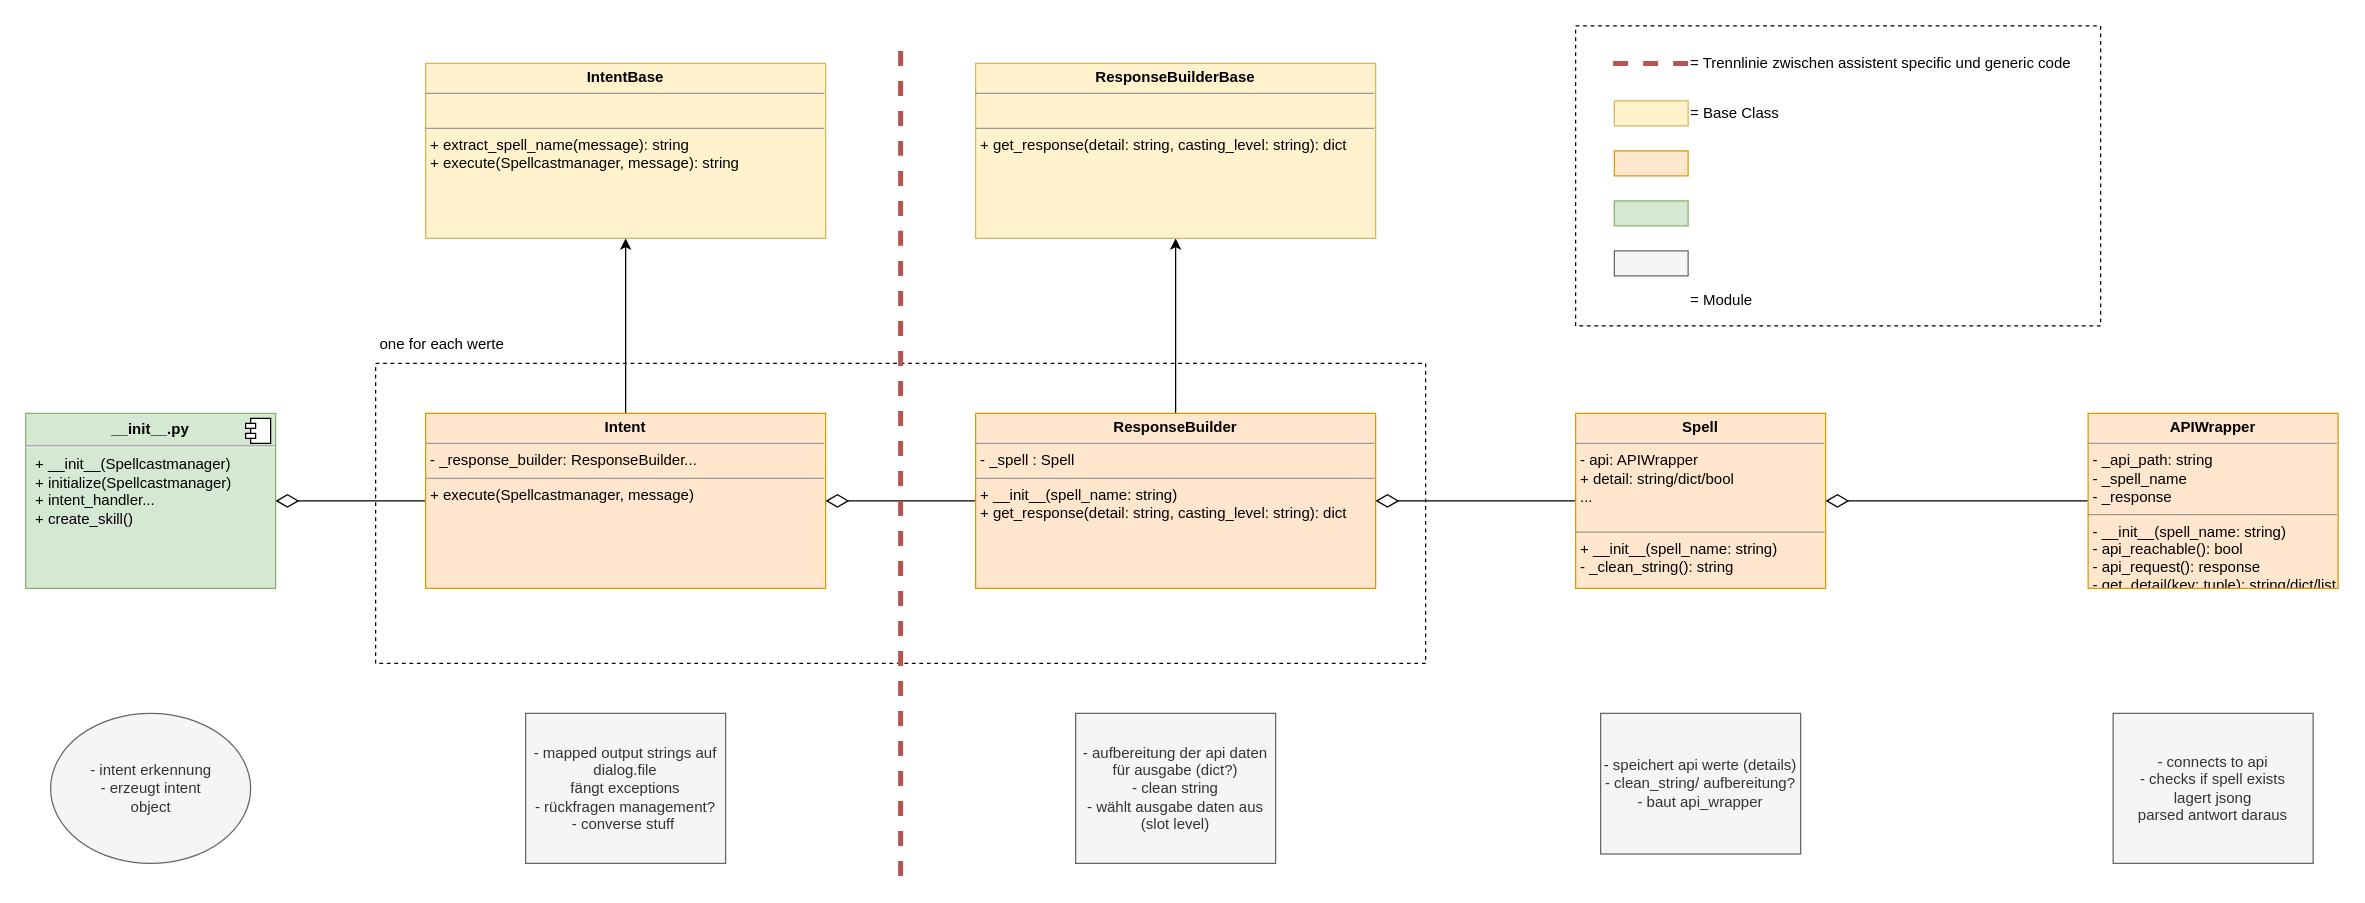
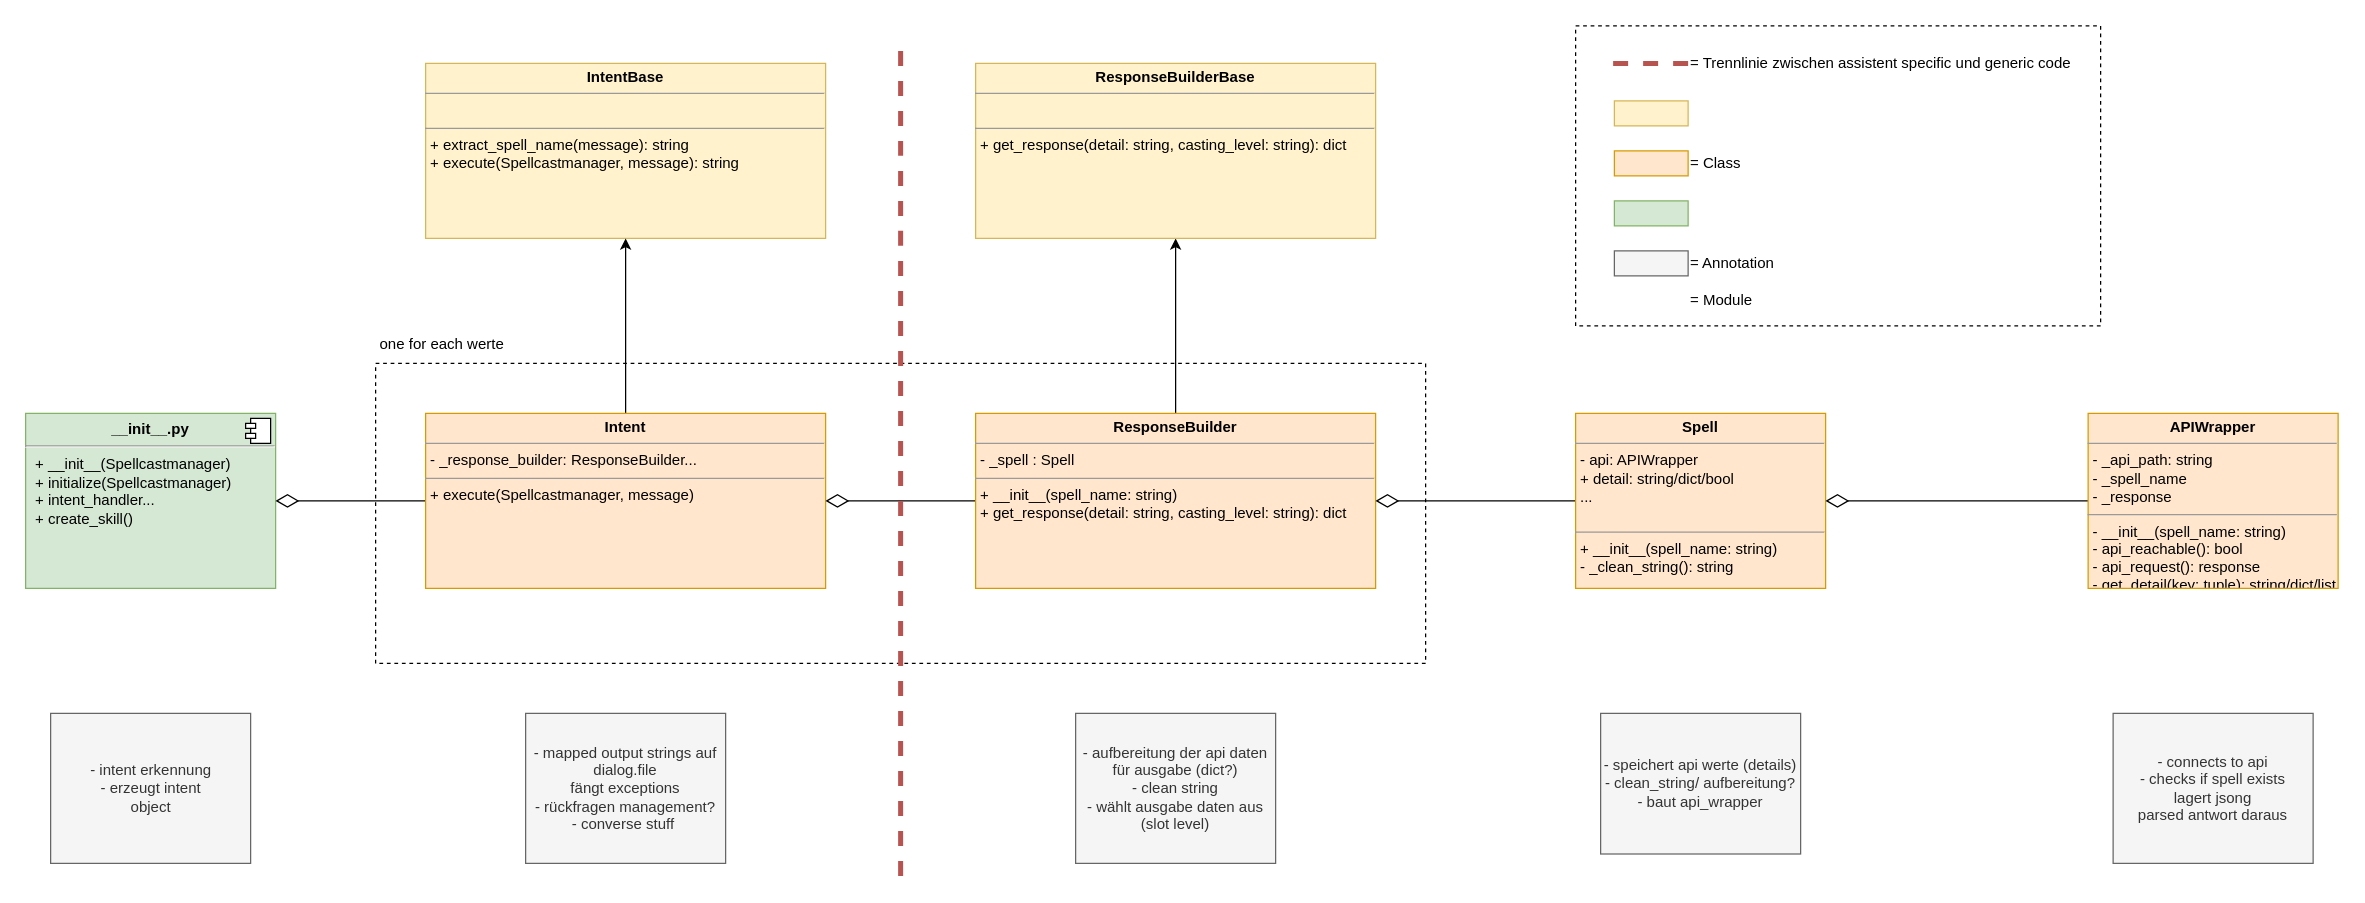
node "= Base Class": removed
node "= Class": added
node "= Annotation": added
node "- intent erkennung - erzeugt intent object": shape ellipse -> rectangle
